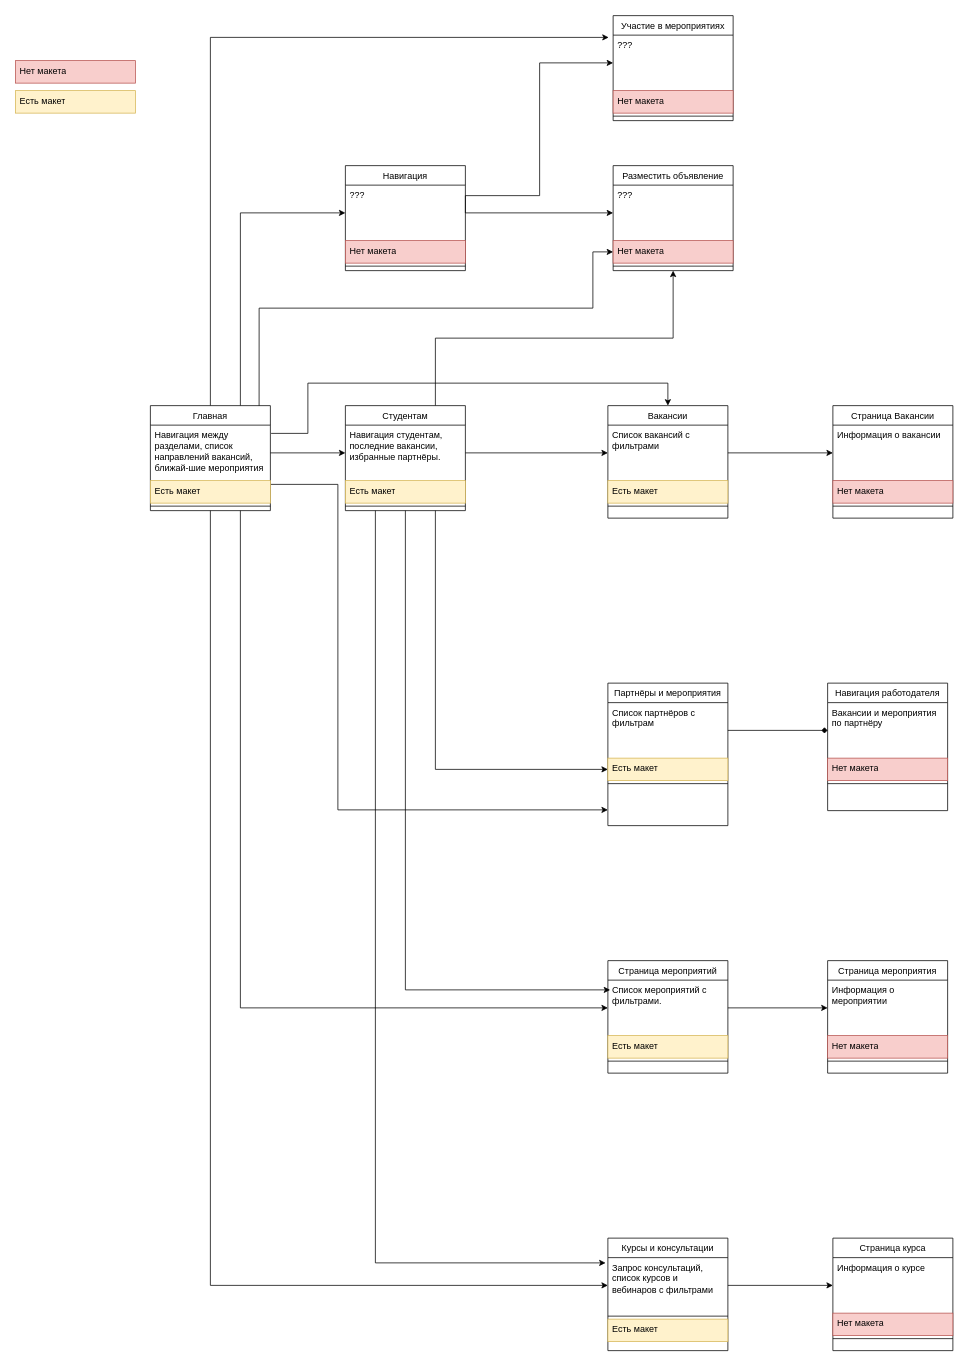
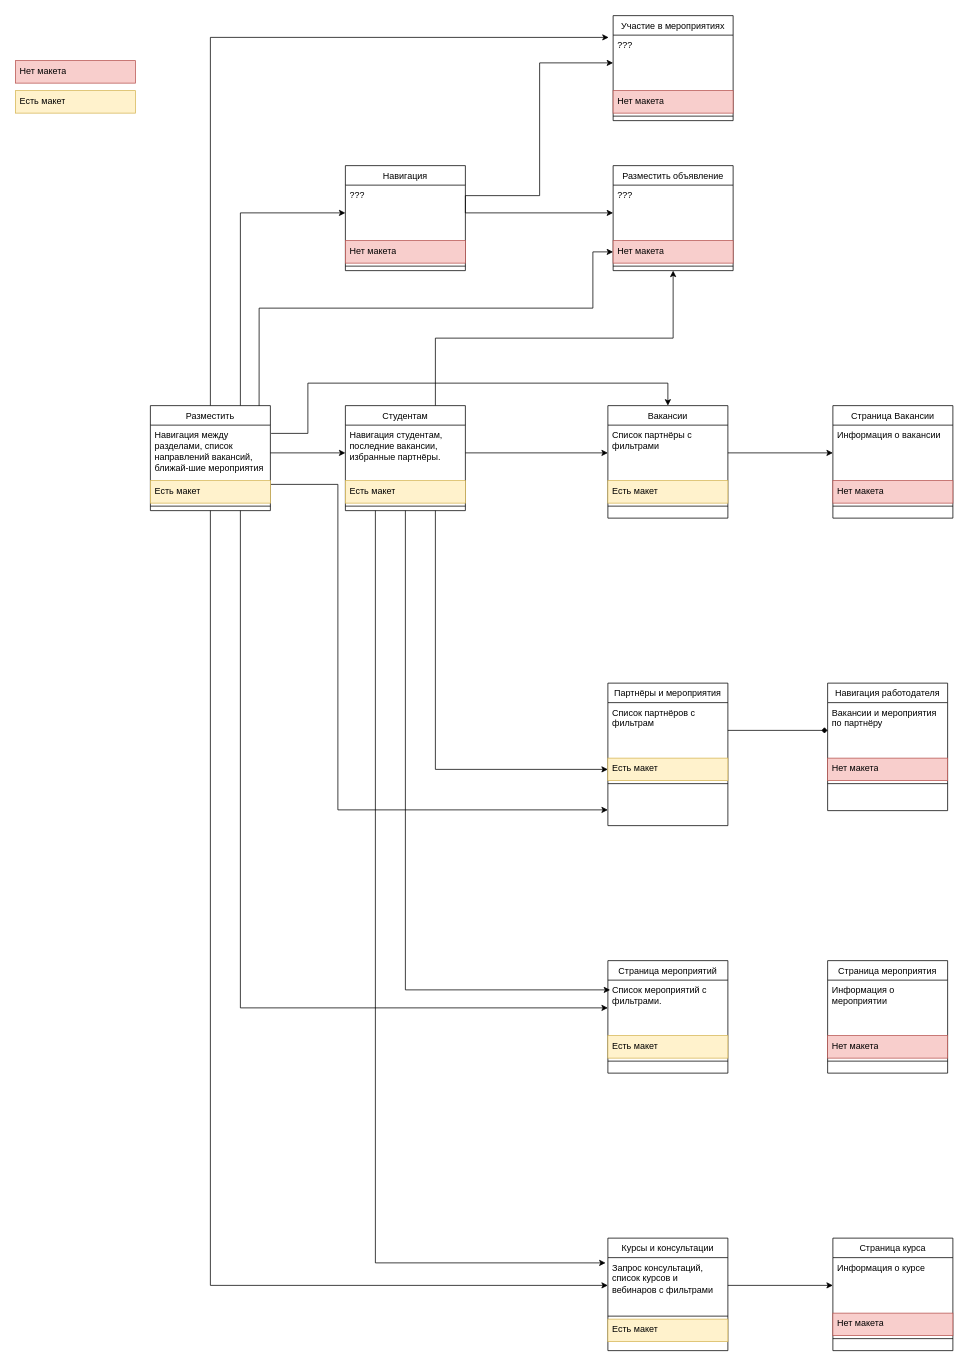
node "Главная": label "Главная" -> "Разместить"
node "Список вакансий с фильтрами": label "Список вакансий с фильтрами" -> "Список партнёры с фильтрами"
edge "Список мероприятий с фильтрами." -> "Информация о мероприятии": removed
